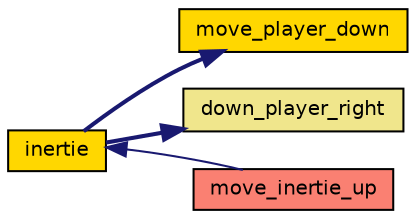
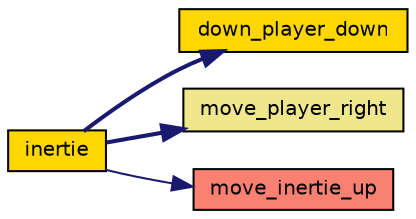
node "move_player_down": label "move_player_down" -> "down_player_down"
node "down_player_right": label "down_player_right" -> "move_player_right"
edge "move_inertie_up" -> "inertie": reversed
